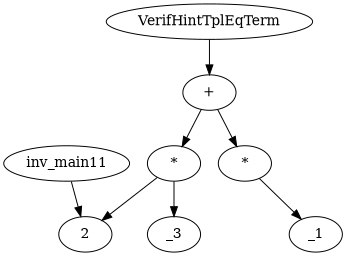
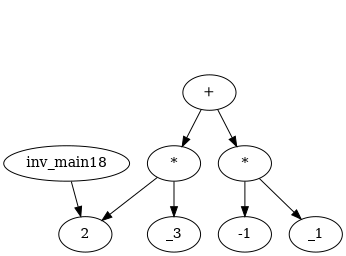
node "VerifHintTplEqTerm": removed
node "inv_main11": label "inv_main11" -> "inv_main18"
node "-1": added
